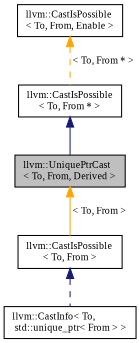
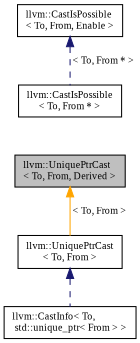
edge "llvm::CastIsPossible < To, From * >" -> "llvm::CastIsPossible < To, From, Enable >": color orange -> midnightblue
edge "llvm::UniquePtrCast < To, From, Derived >" -> "llvm::CastIsPossible < To, From * >": removed
node "llvm::CastIsPossible < To, From >": label "llvm::CastIsPossible < To, From >" -> "llvm::UniquePtrCast < To, From >"
